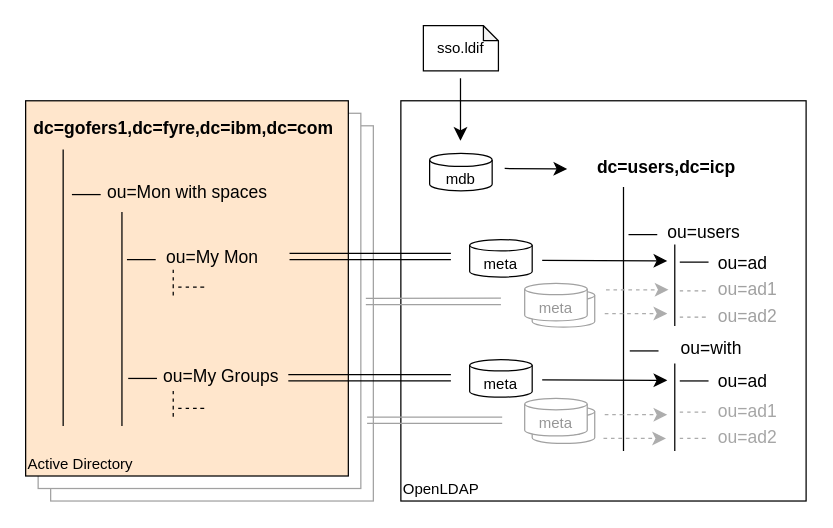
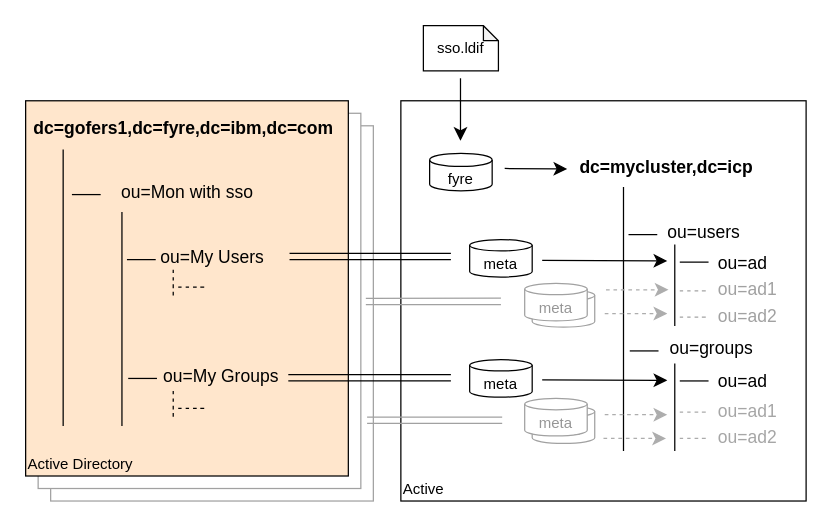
node "dc=users,dc=icp": label "dc=users,dc=icp" -> "dc=mycluster,dc=icp"
node "mdb": label "mdb" -> "fyre"
node "ou=Mon with spaces": label "ou=Mon with spaces" -> "ou=Mon with sso"
node "ou=My Mon": label "ou=My Mon" -> "ou=My Users"
node "ou=with": label "ou=with" -> "ou=groups"
node "OpenLDAP": label "OpenLDAP" -> "Active"
